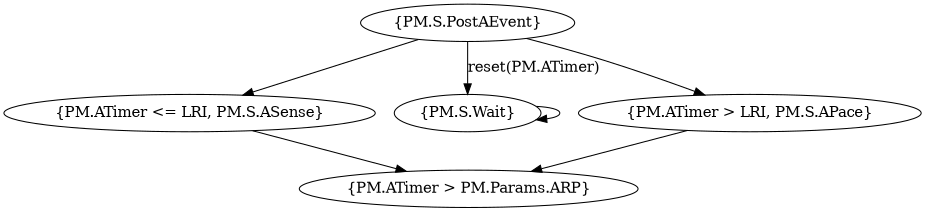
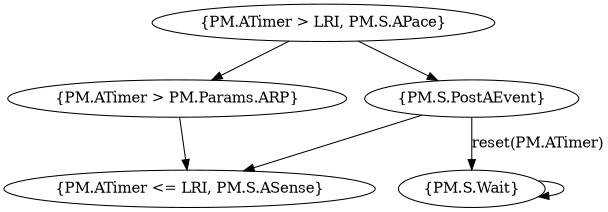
edge "{PM.S.PostAEvent}" -> "{PM.ATimer > LRI, PM.S.APace}": reversed
edge "{PM.ATimer <= LRI, PM.S.ASense}" -> "{PM.ATimer > PM.Params.ARP}": reversed
